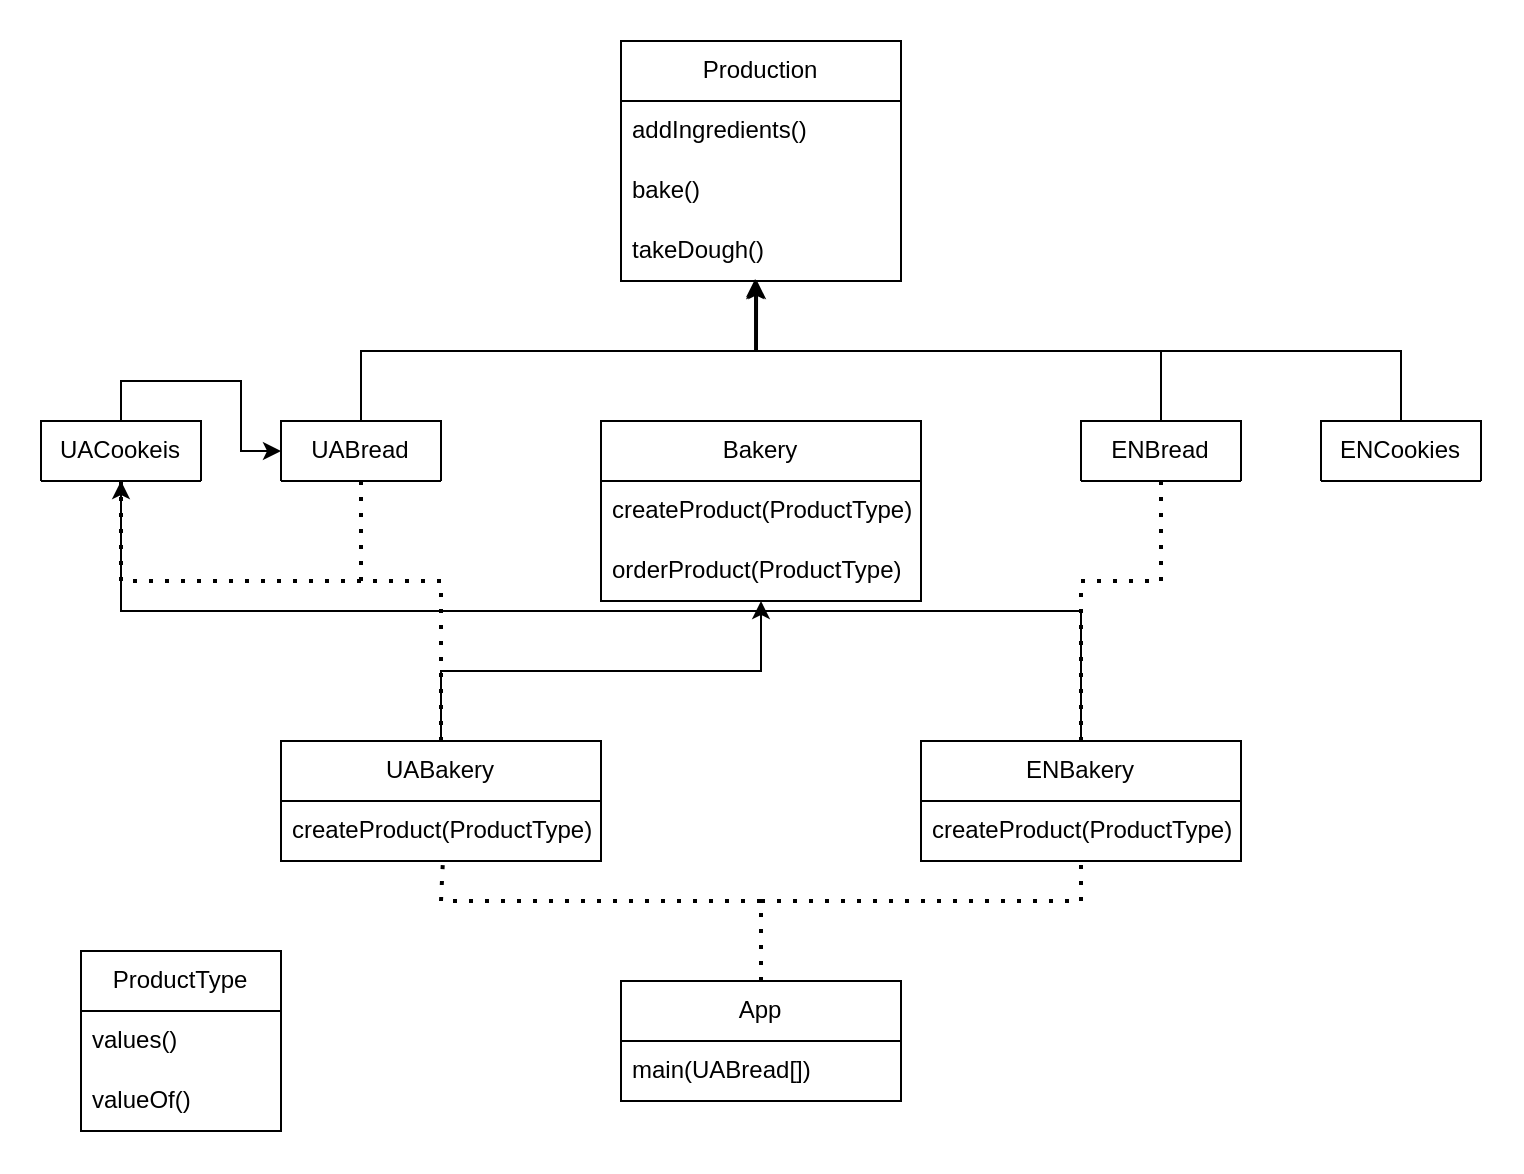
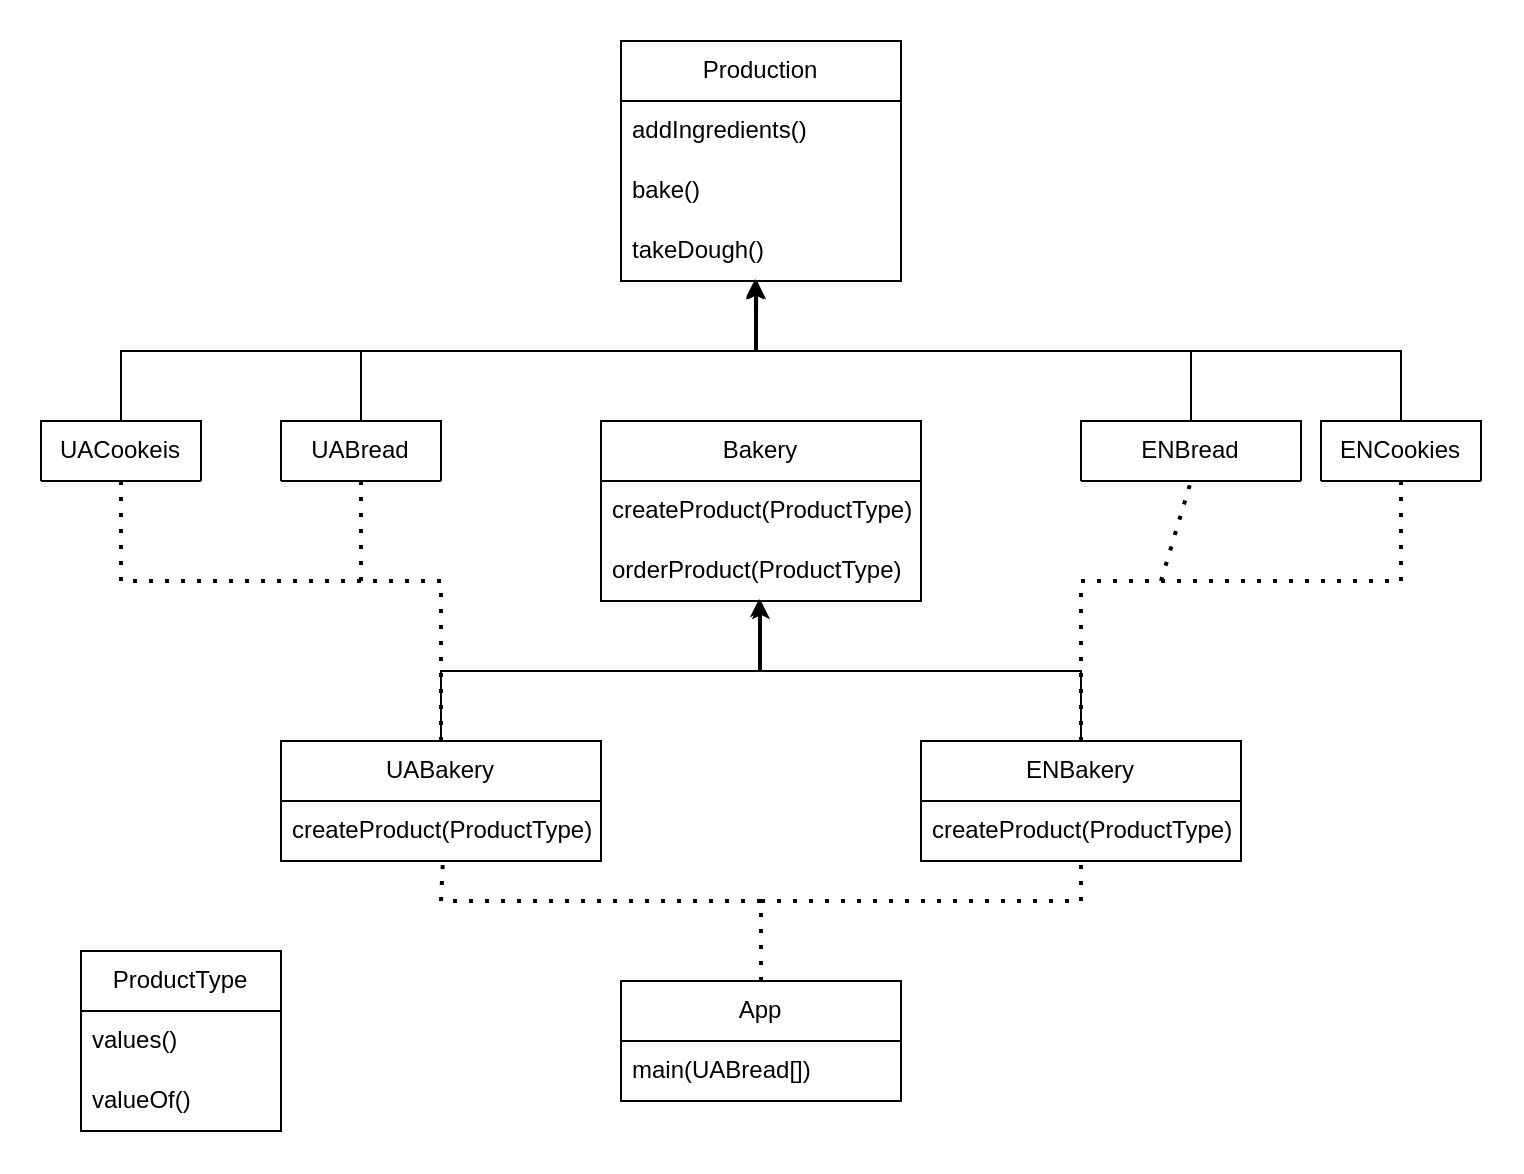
edge "UACookeis" -> "UABread": now "UACookeis" -> "takeDough()"
node "ENBread": size 160x60 -> 220x60
edge "ENCookies" -- "ENBakery": added
edge "ENBakery" -> "UACookeis": now "ENBakery" -> "orderProduct(ProductType)"
